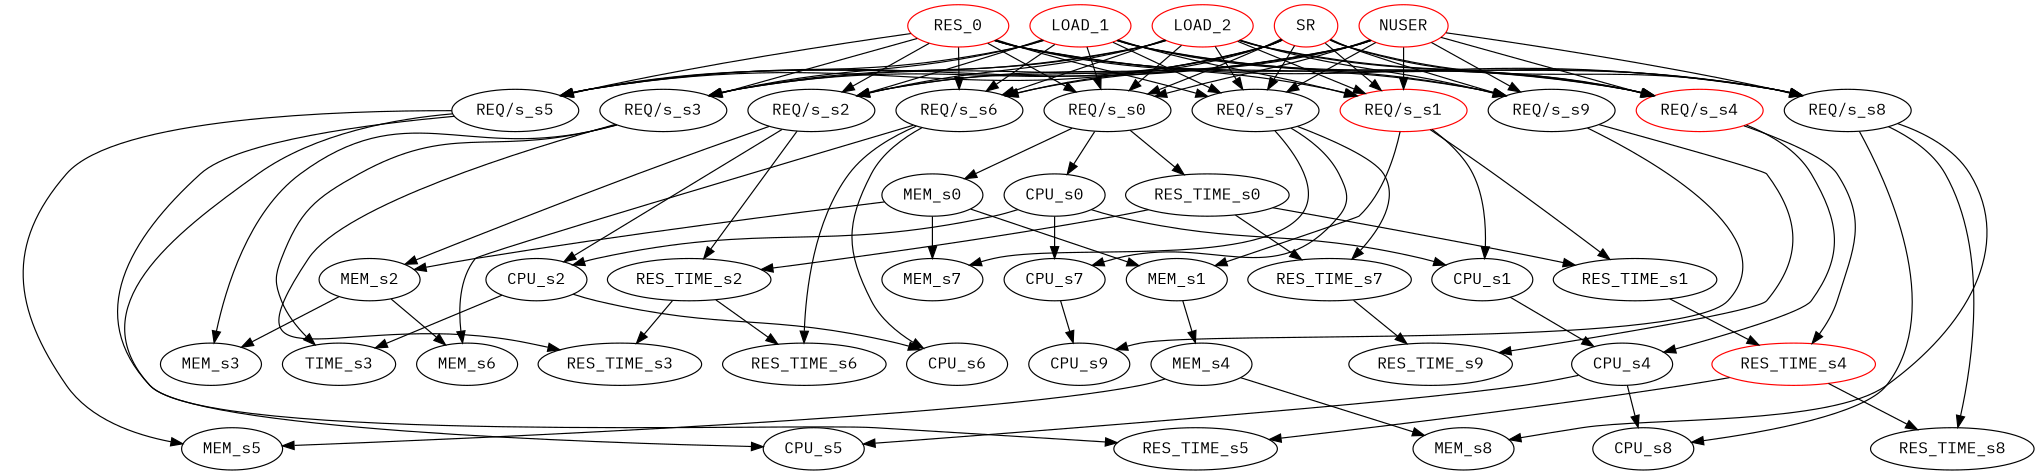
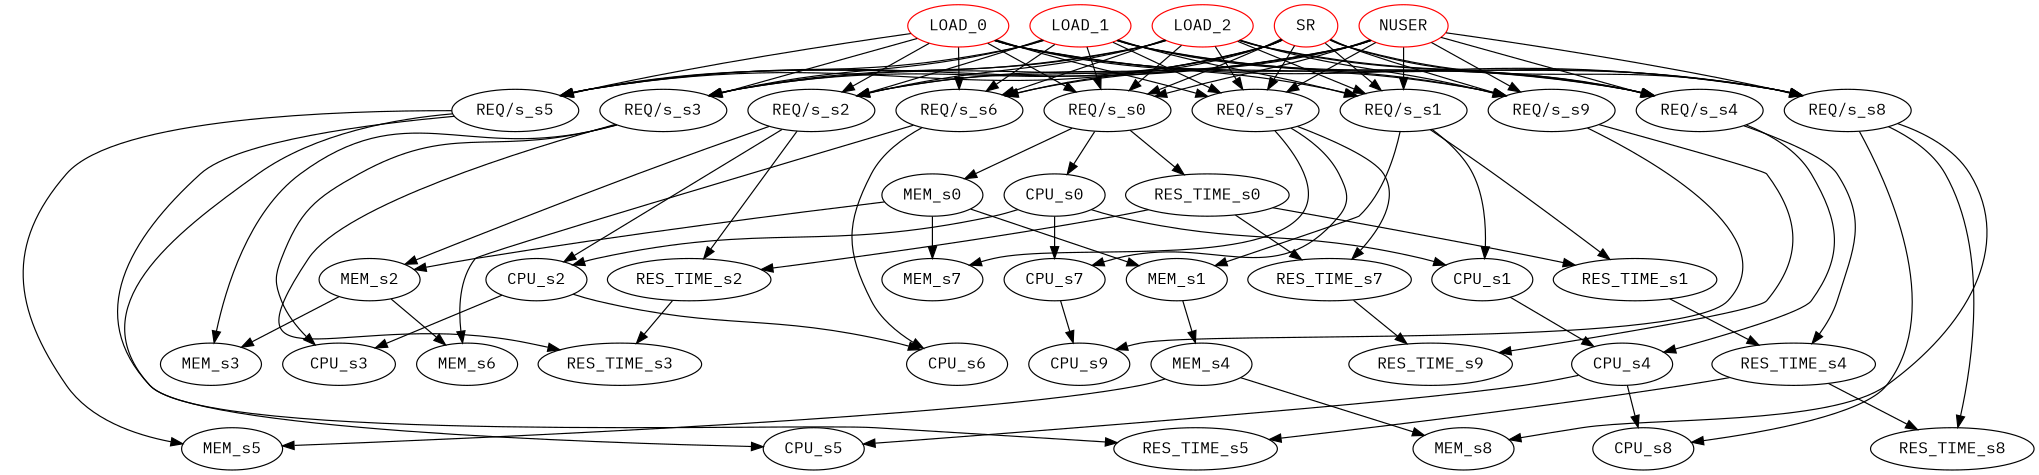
node "RES_0": label "RES_0" -> "LOAD_0"
node "REQ/s_s1": color red -> black
node "REQ/s_s4": color red -> black
node "TIME_s3": label "TIME_s3" -> "CPU_s3"
node "RES_TIME_s6": removed
node "RES_TIME_s4": color red -> black
